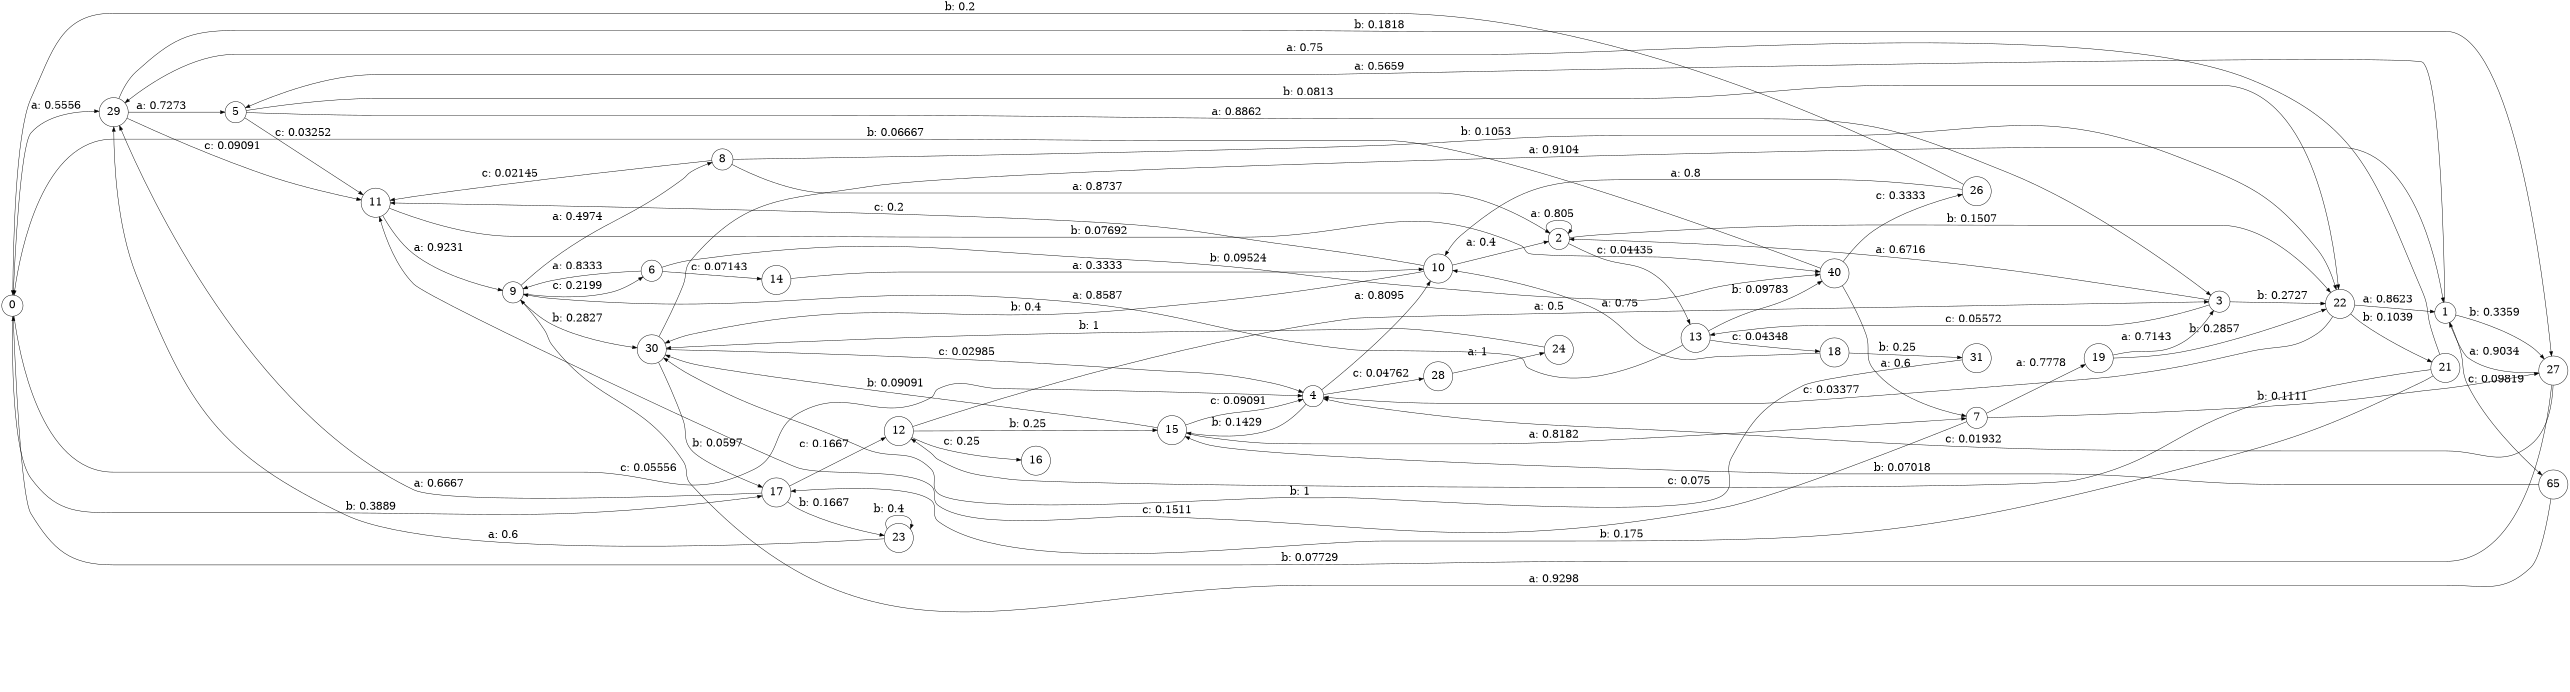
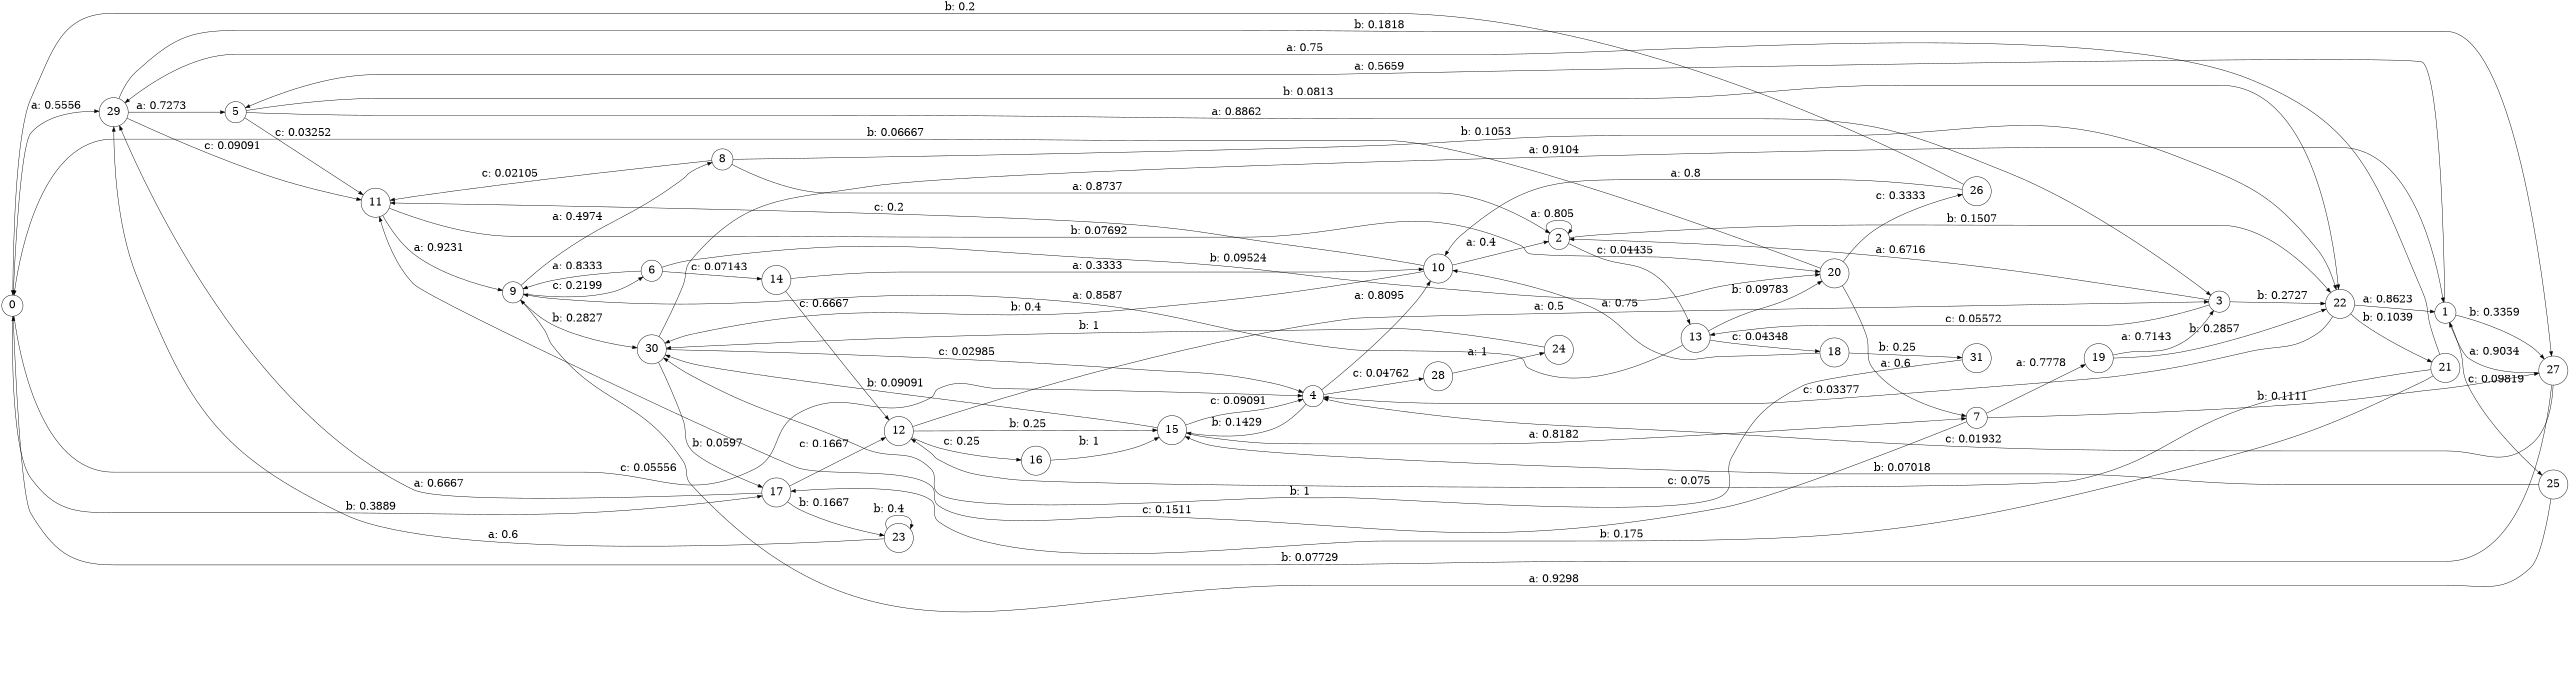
edge "8" -> "11": label "c: 0.02145  " -> "c: 0.02105  "
node "40": label "40" -> "20"
edge "14" -> "12": added, label "c: 0.6667"
edge "16" -> "15": added, label "b: 1"
node "65": label "65" -> "25"
